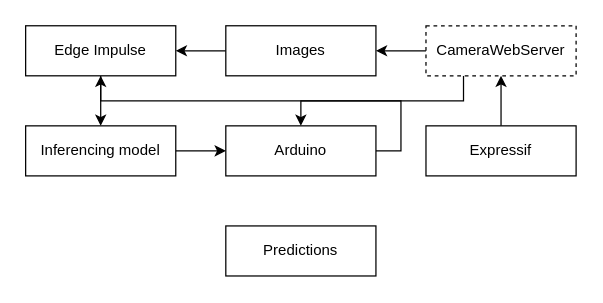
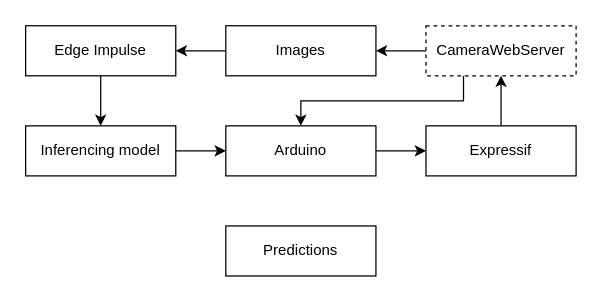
edge "Arduino" -> "Edge Impulse": now "Arduino" -> "Expressif"
